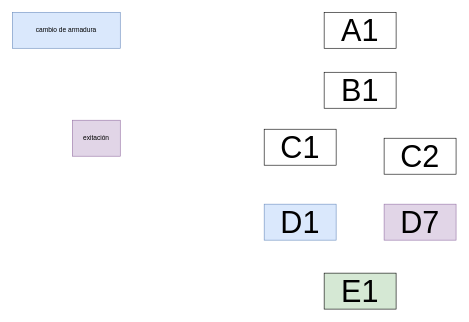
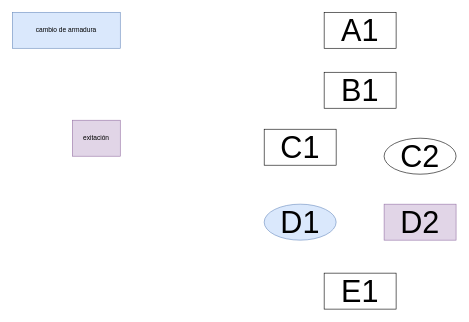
node "C2": shape rectangle -> ellipse
node "D1": shape rectangle -> ellipse
node "D7": label "D7" -> "D2"
node "E1": fillcolor #d5e8d4 -> #ffffff
